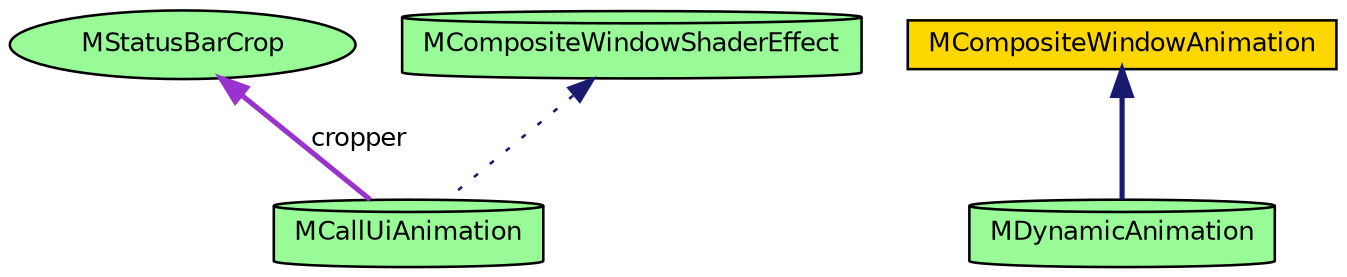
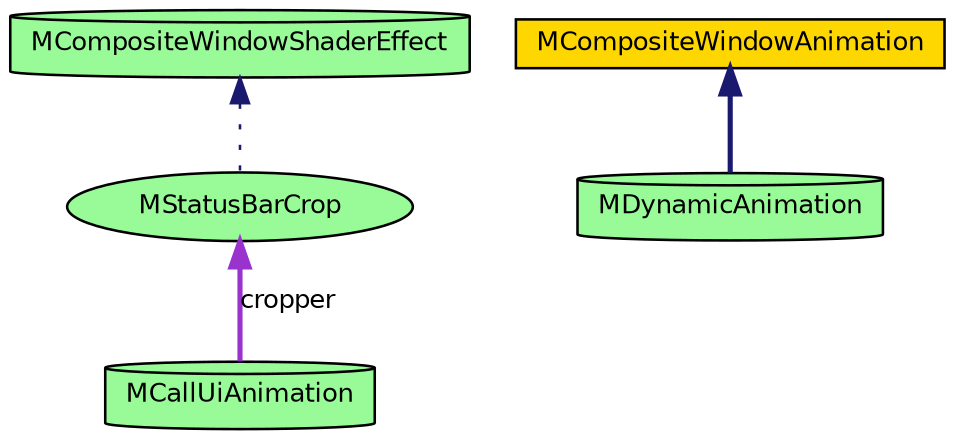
edge "MCallUiAnimation" -> "MCompositeWindowShaderEffect": now "MStatusBarCrop" -> "MCompositeWindowShaderEffect"
